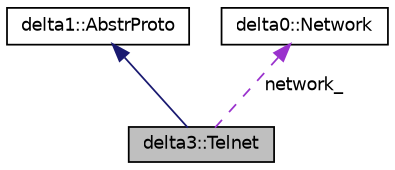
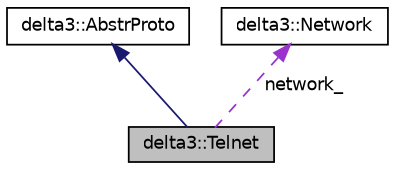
node "delta1::AbstrProto": label "delta1::AbstrProto" -> "delta3::AbstrProto"
node "delta0::Network": label "delta0::Network" -> "delta3::Network"
